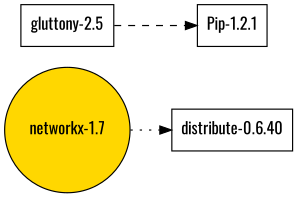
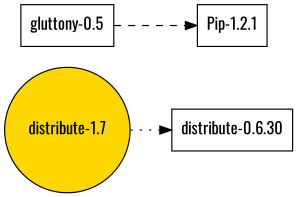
node "gluttony-2.5": label "gluttony-2.5" -> "gluttony-0.5"
node "networkx-1.7": label "networkx-1.7" -> "distribute-1.7"
node "distribute-0.6.40": label "distribute-0.6.40" -> "distribute-0.6.30"
